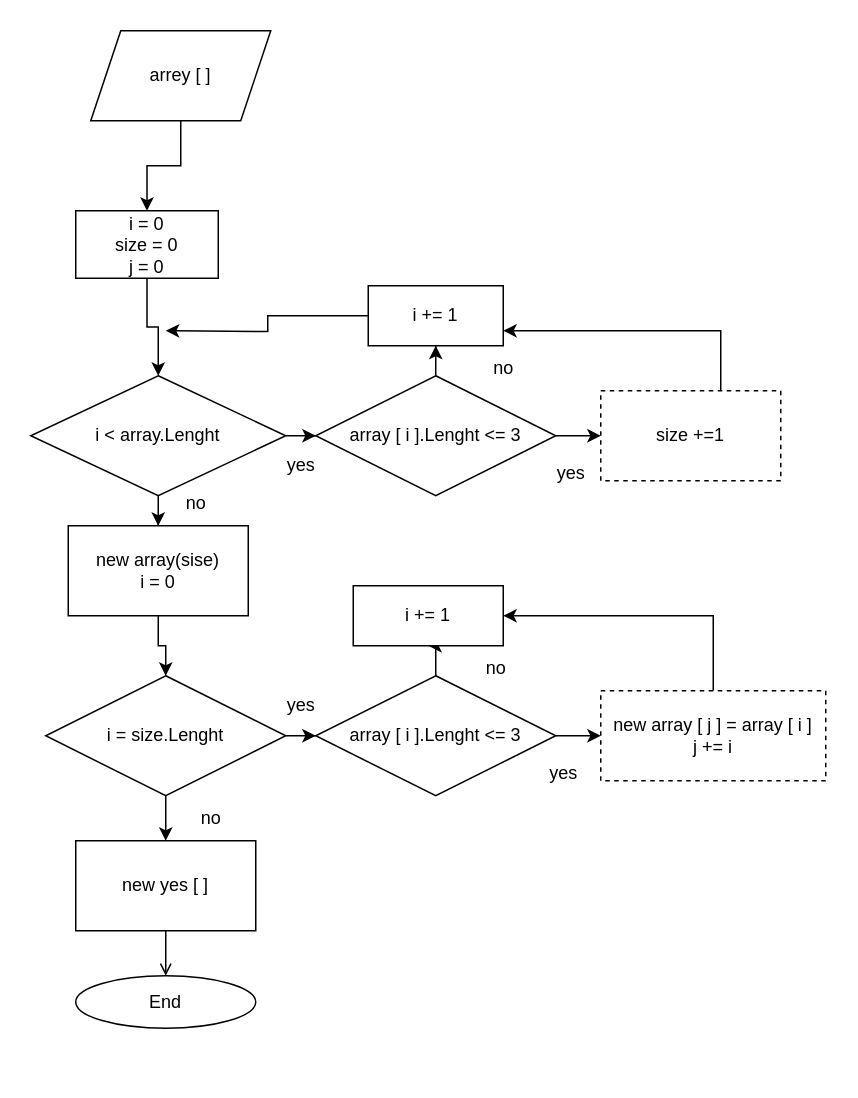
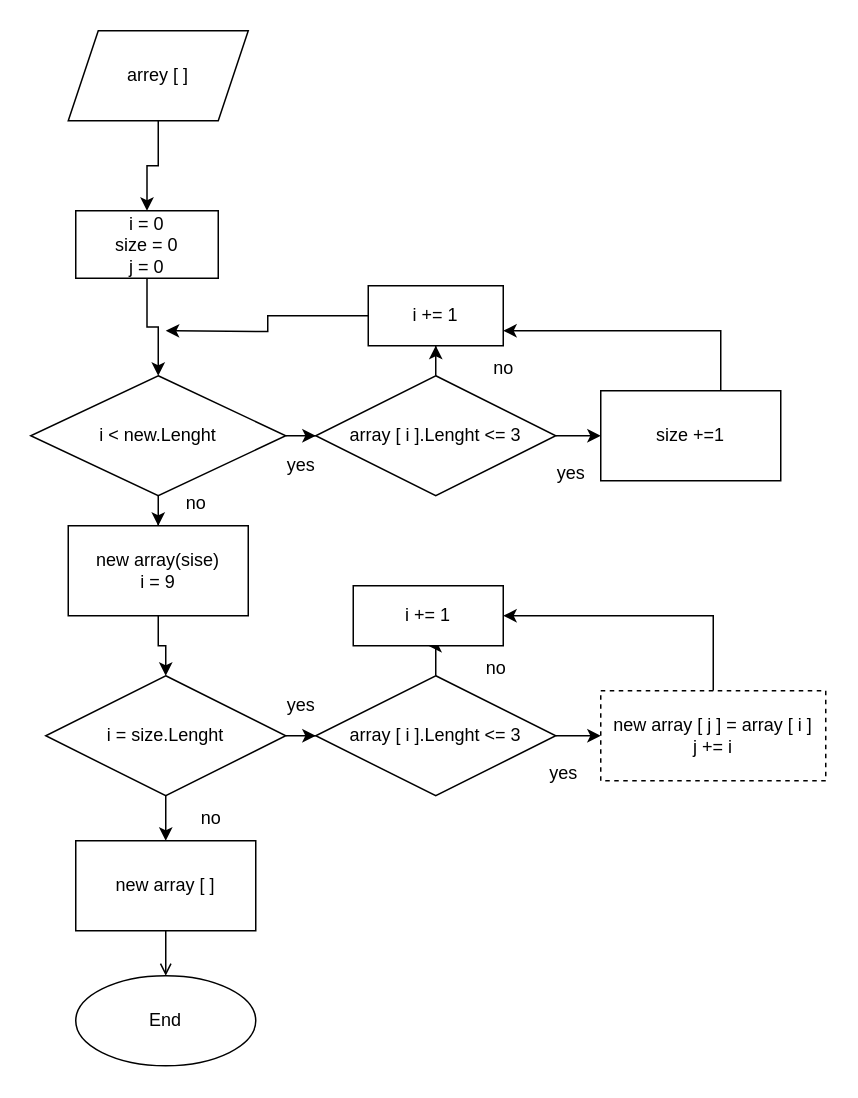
node "arrey [ ]": moved (181, 76) -> (158, 76)
node "i < array.Lenght": label "i < array.Lenght" -> "i < new.Lenght"
node "size +=1": style dashed -> solid
node "new array(sise) i = 0": label "new array(sise) i = 0" -> "new array(sise) i = 9"
node "new yes [ ]": label "new yes [ ]" -> "new array [ ]"
node "End": size 180x53 -> 180x90
